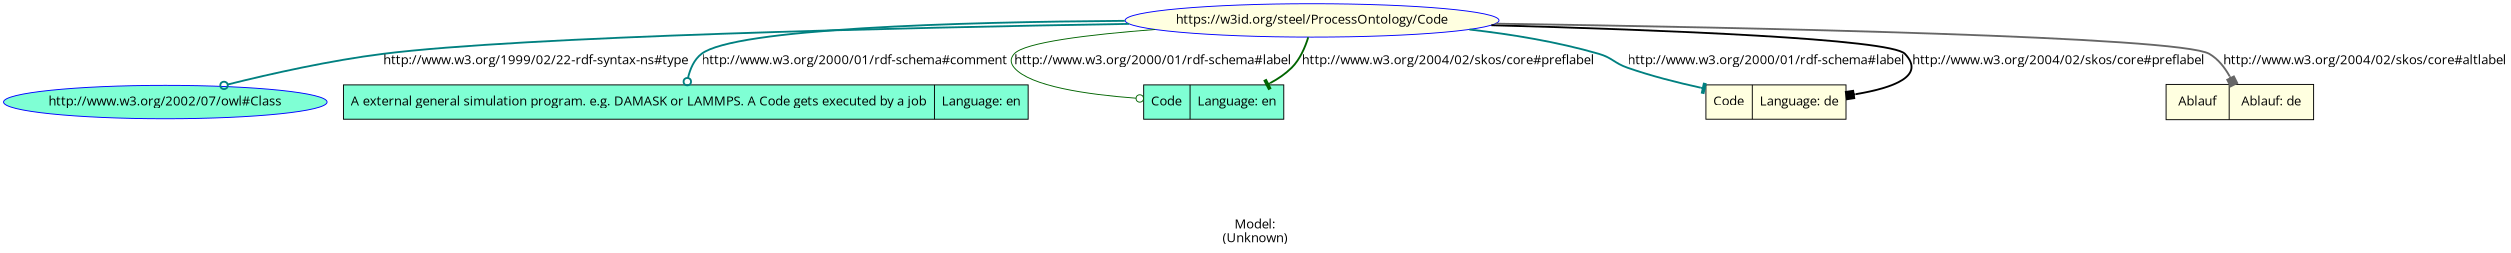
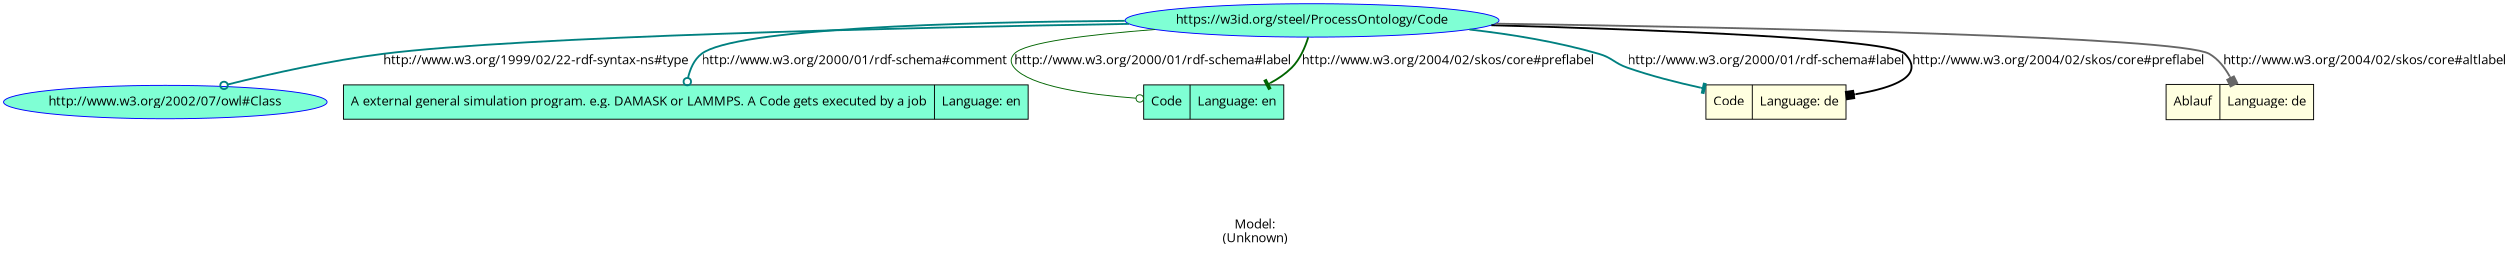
node "https://w3id.org/steel/ProcessOntology/Code": fillcolor lightyellow -> aquamarine
node "Ablauf": text "Ablauf: de" -> "Language: de"
